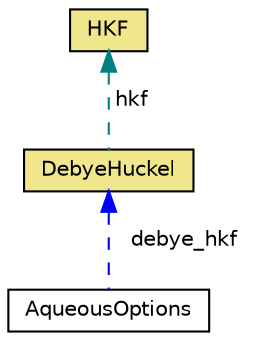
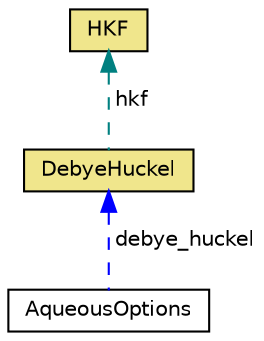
edge "AqueousOptions" -> "DebyeHuckel": label " debye_hkf" -> " debye_huckel"
